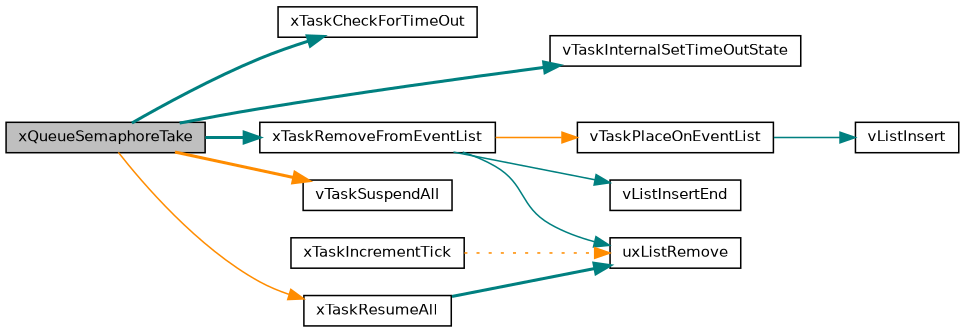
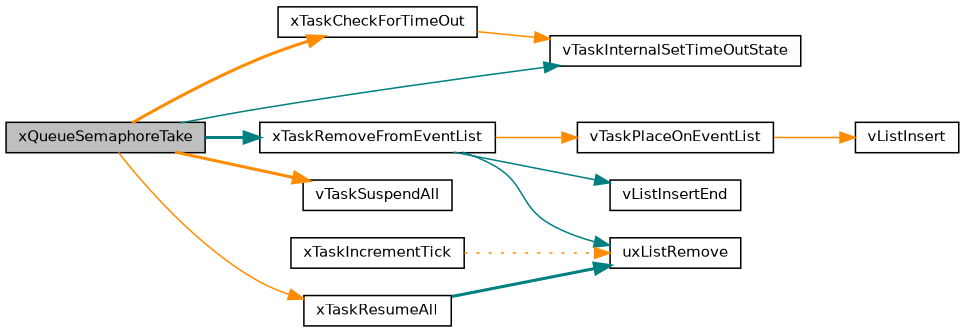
edge "xTaskCheckForTimeOut" -> "vTaskInternalSetTimeOutState": added
edge "xQueueSemaphoreTake" -> "xTaskCheckForTimeOut": color teal -> darkorange
edge "xQueueSemaphoreTake" -> "vTaskInternalSetTimeOutState": style bold -> solid
edge "vTaskPlaceOnEventList" -> "vListInsert": color teal -> darkorange
